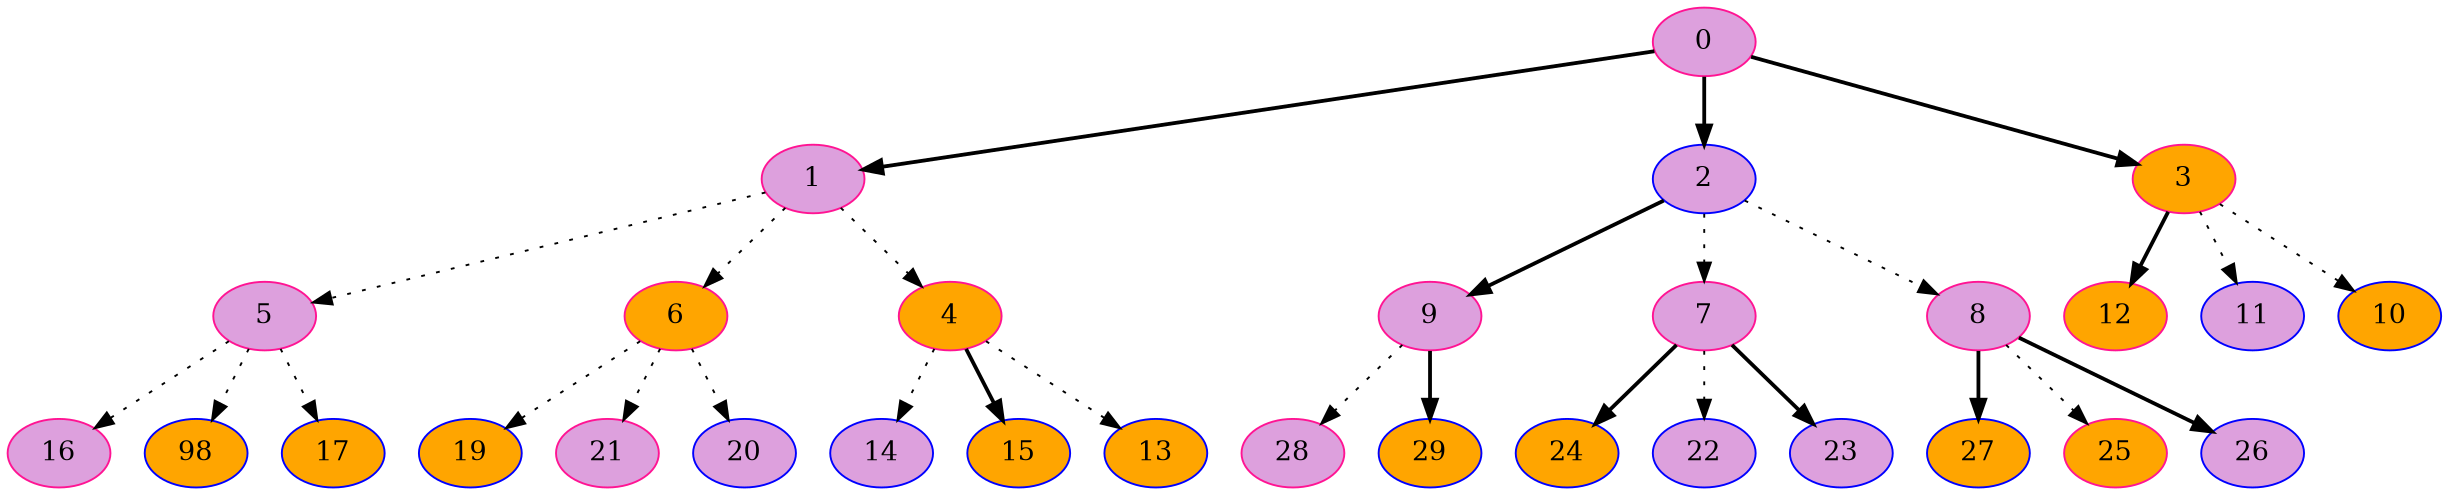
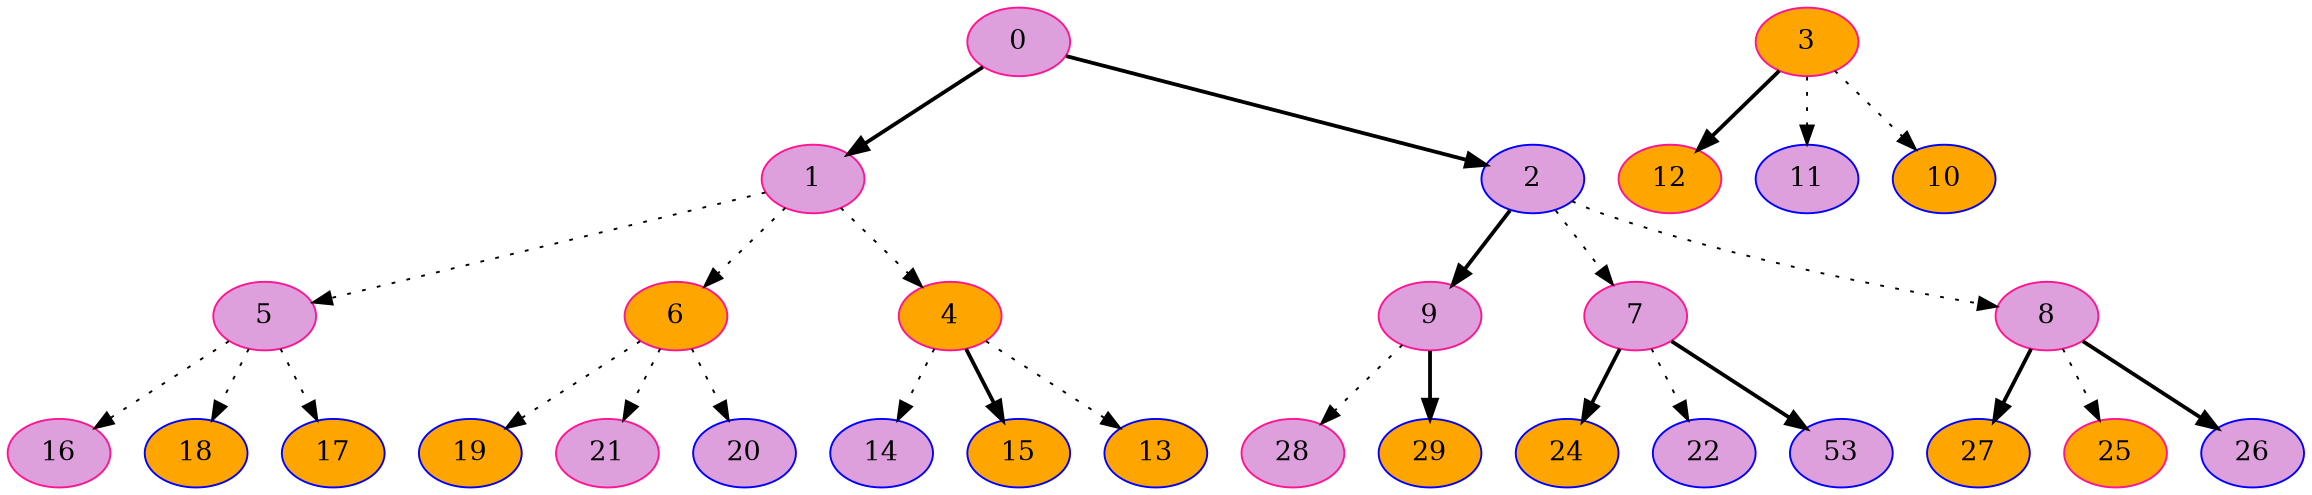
edge "0" -> "3": removed
node "98": label "98" -> "18"
node "23": label "23" -> "53"
